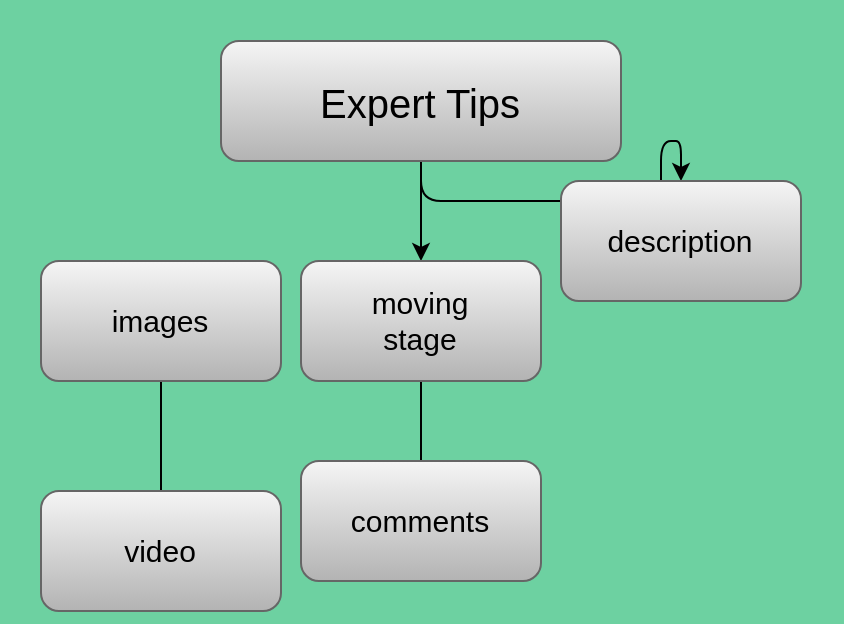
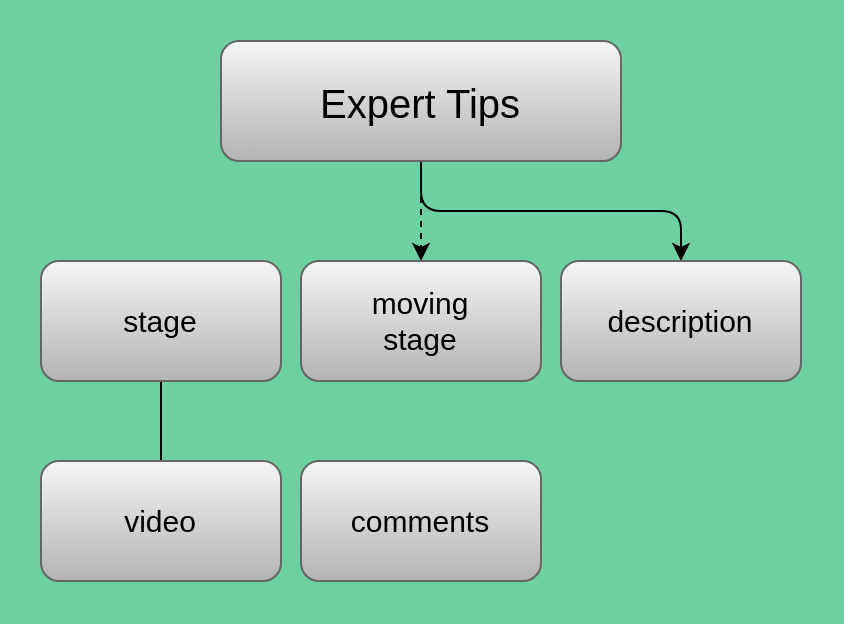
edge "Expert Tips" -> "moving stage": style solid -> dashed
node "description": moved (681, 241) -> (681, 321)
node "images": label "images" -> "stage"
edge "moving stage" -- "comments": removed
node "video": moved (161, 551) -> (161, 521)
